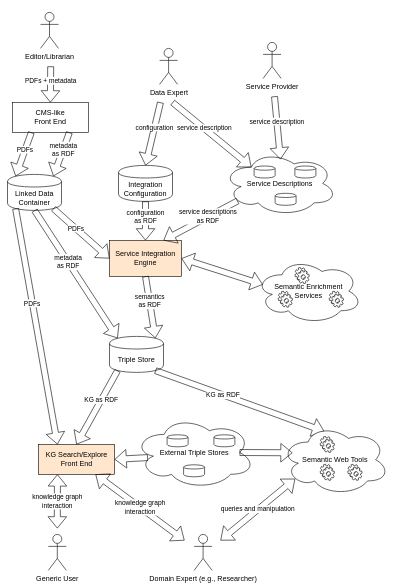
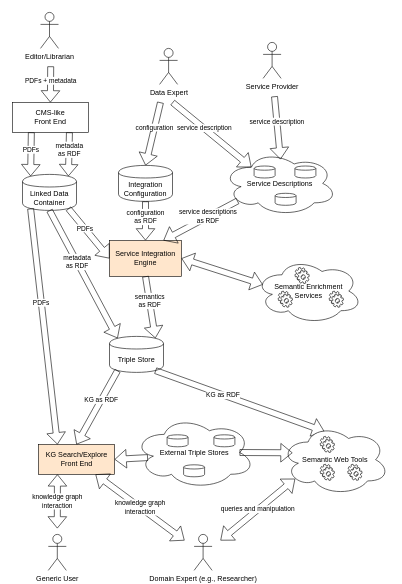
node "Linked Data Container": moved (35, 192) -> (50, 192)
